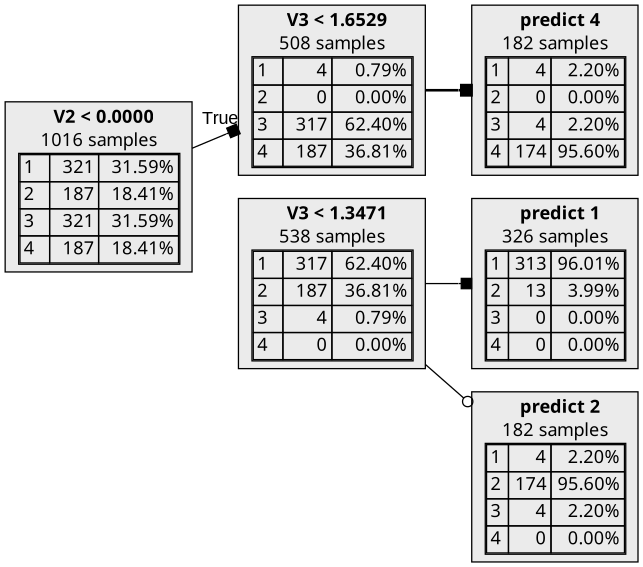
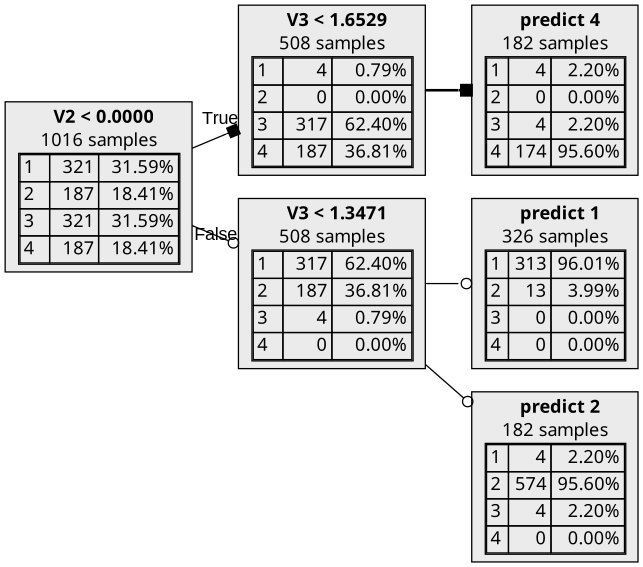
edge "V2 < 0.0000" -> "V3 < 1.3471": added
node "V3 < 1.3471": text "538 samples" -> "508 samples"
edge "V3 < 1.3471" -> "predict 1": arrowhead box -> odot
node "predict 2": text "174" -> "574"
